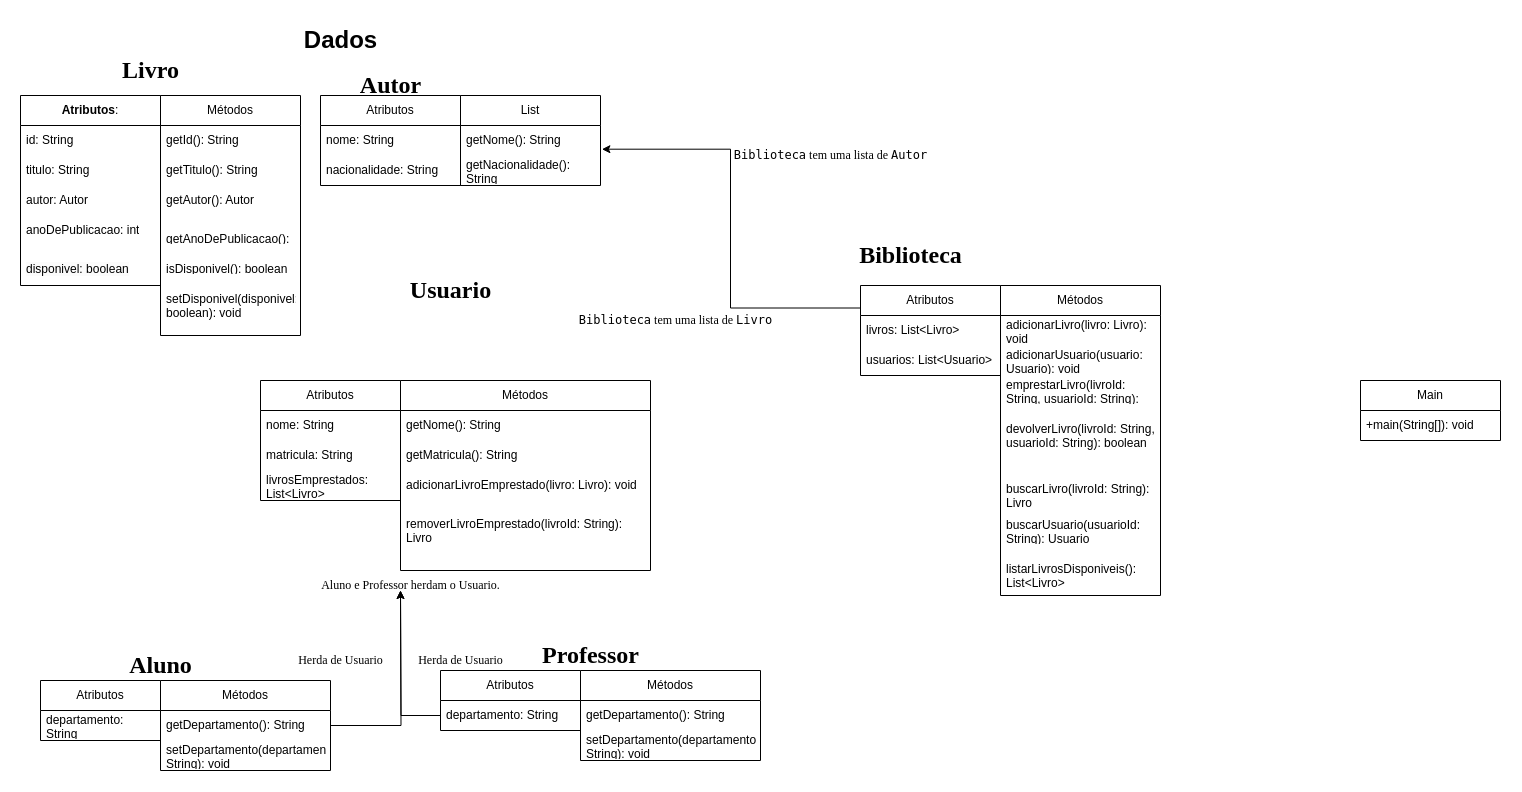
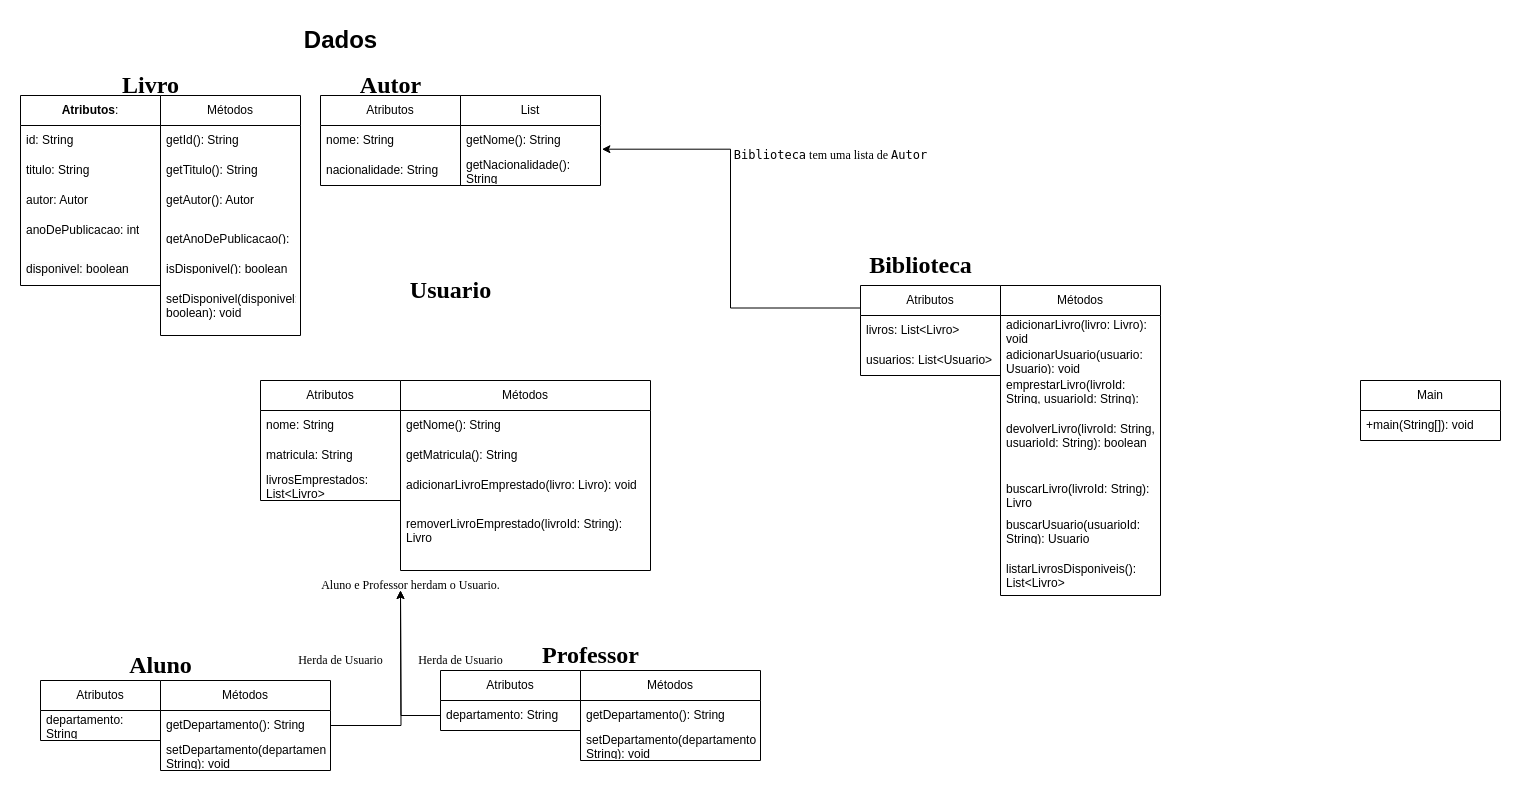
node "Livro": moved (151, 71) -> (151, 86)
node "Biblioteca": moved (911, 256) -> (921, 266)
node "Biblioteca tem uma lista de Livro": removed
